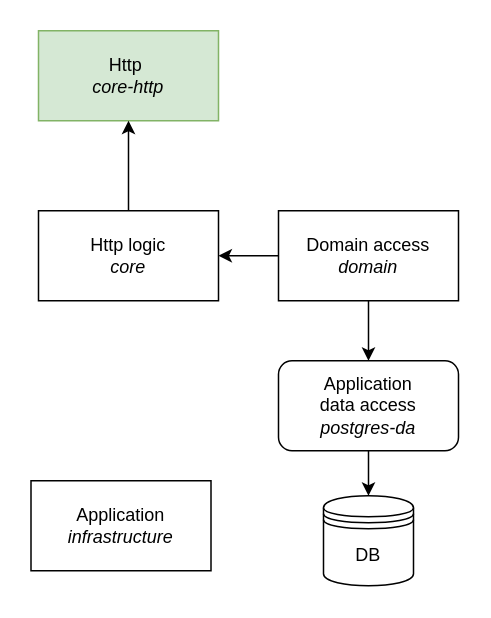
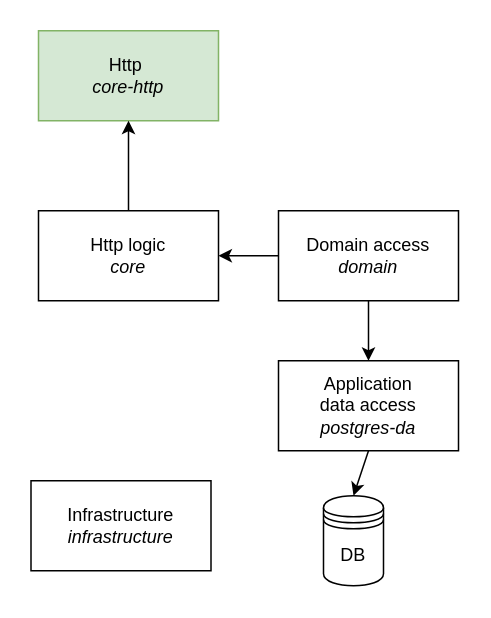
node "Application data access postgres-da": shape rounded rectangle -> rectangle
node "Application infrastructure": label "Application infrastructure" -> "Infrastructure infrastructure"
node "DB": size 90x90 -> 60x90
